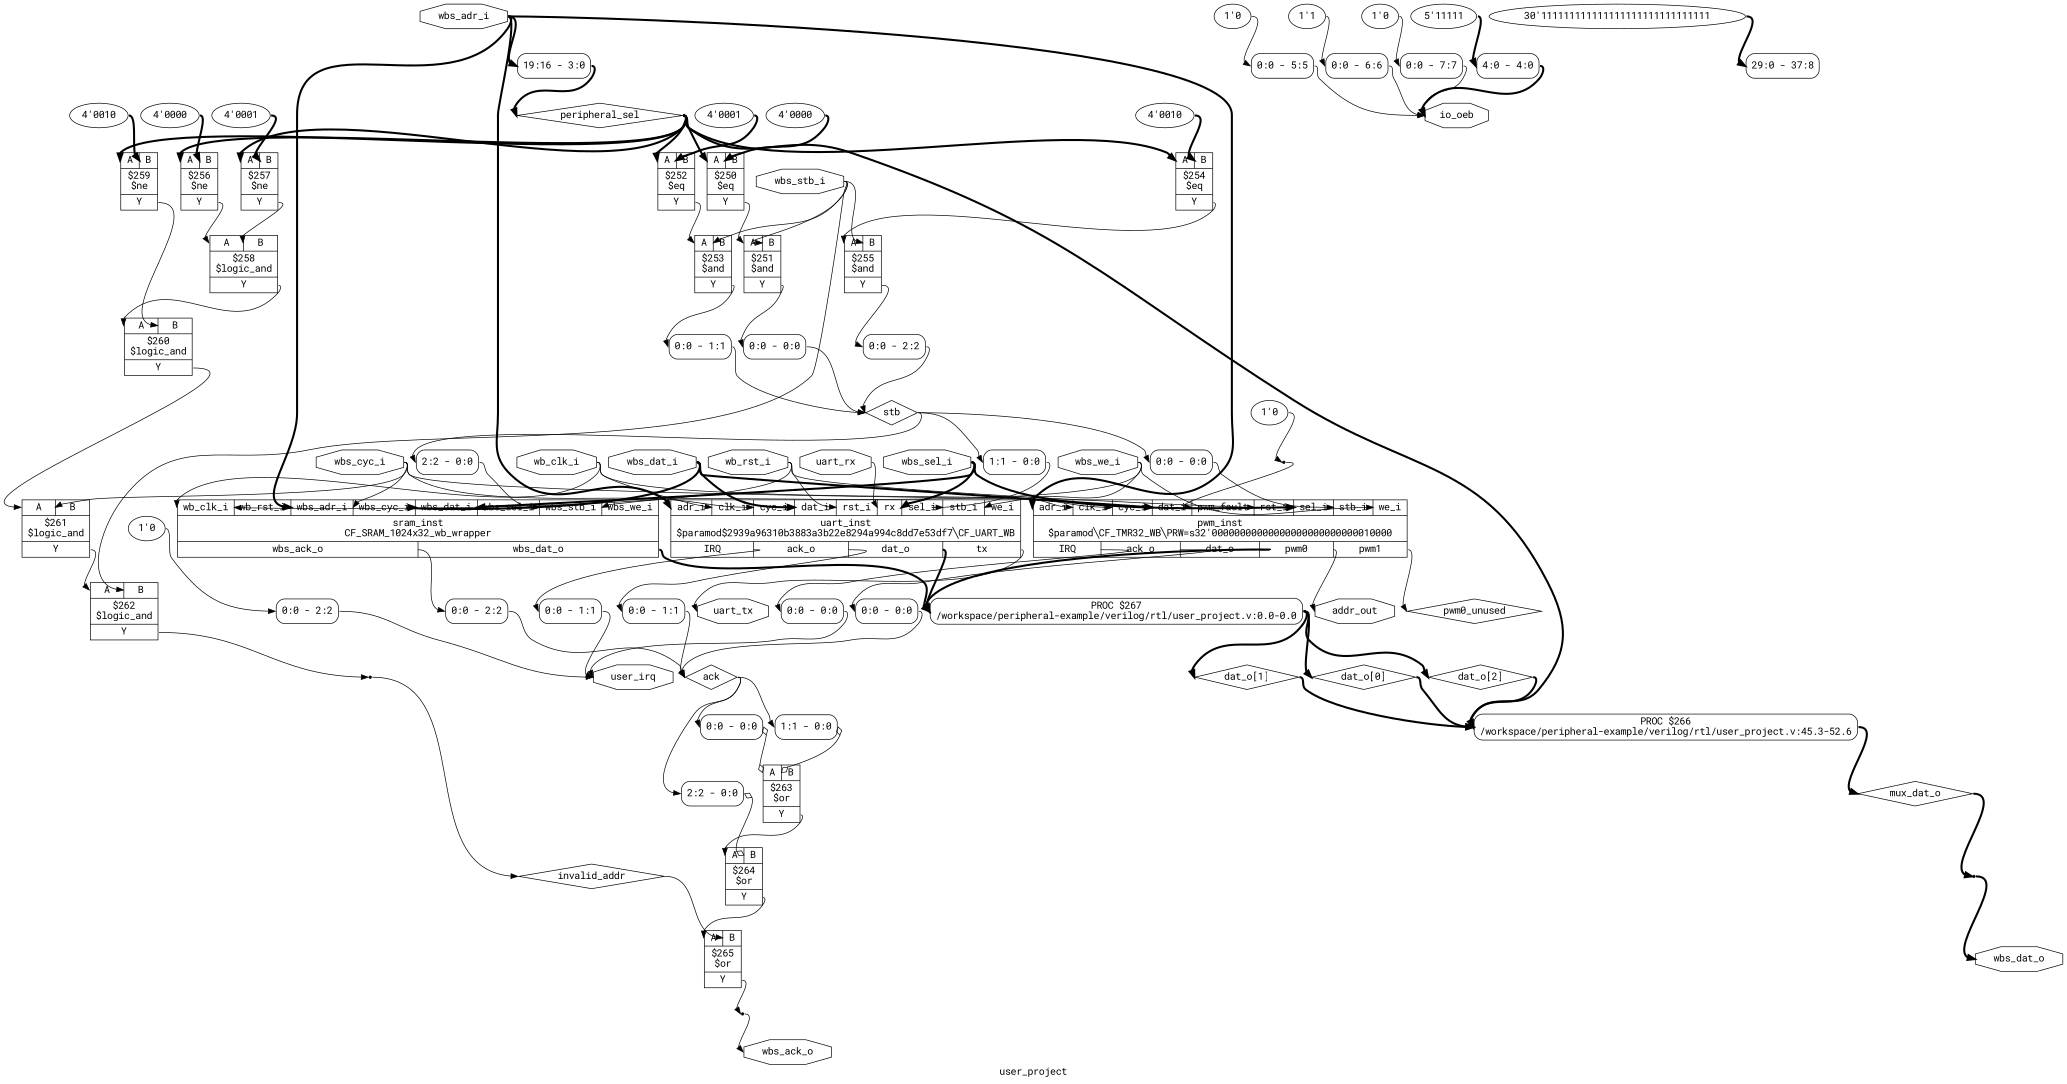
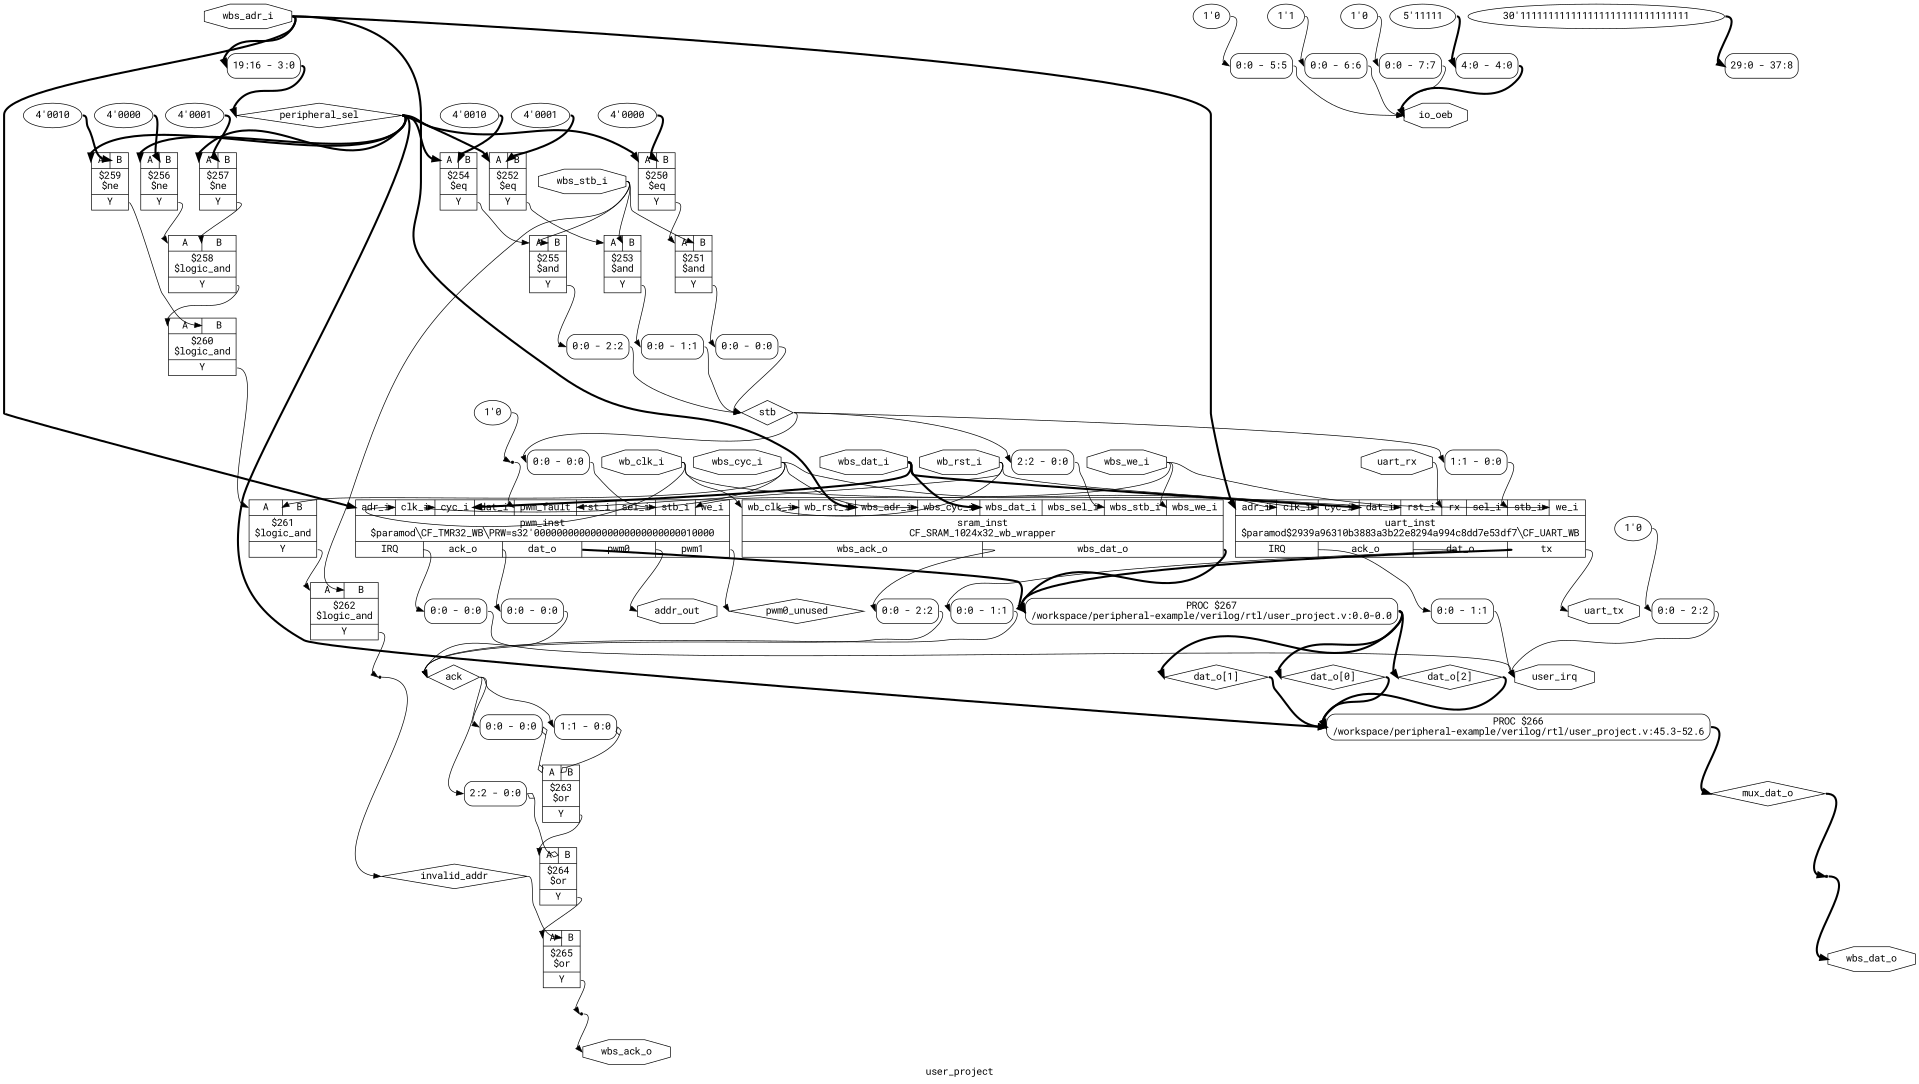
node "wbs_sel_i": removed
